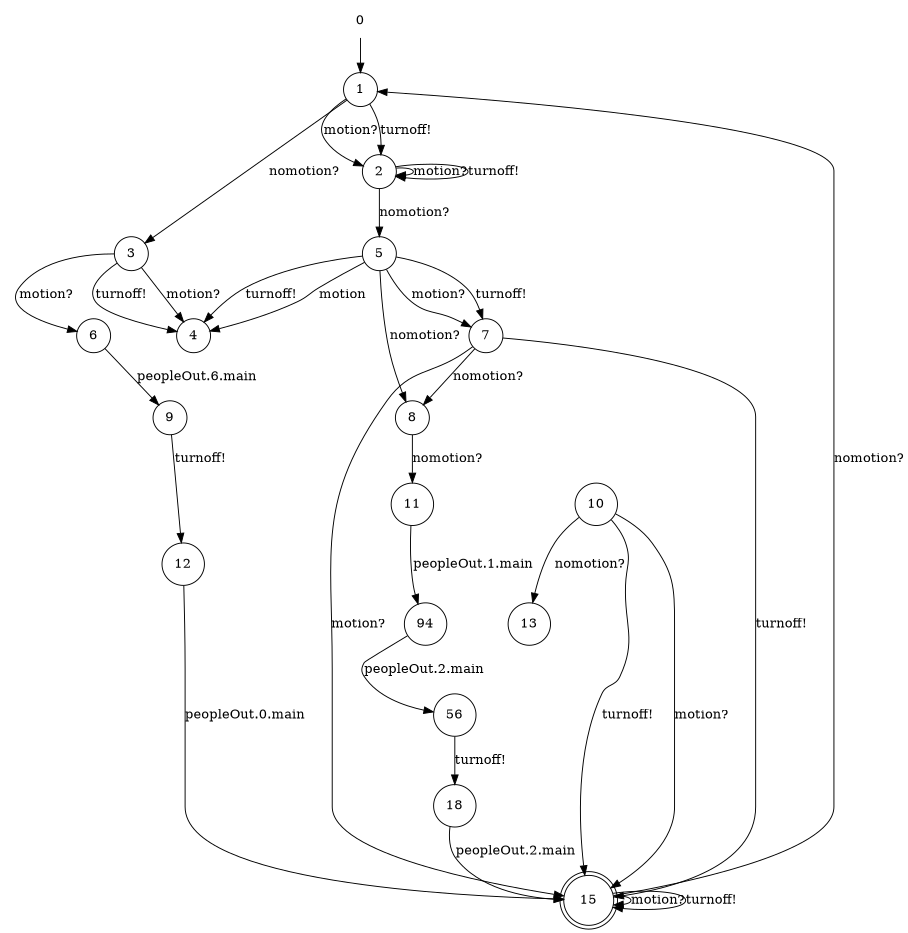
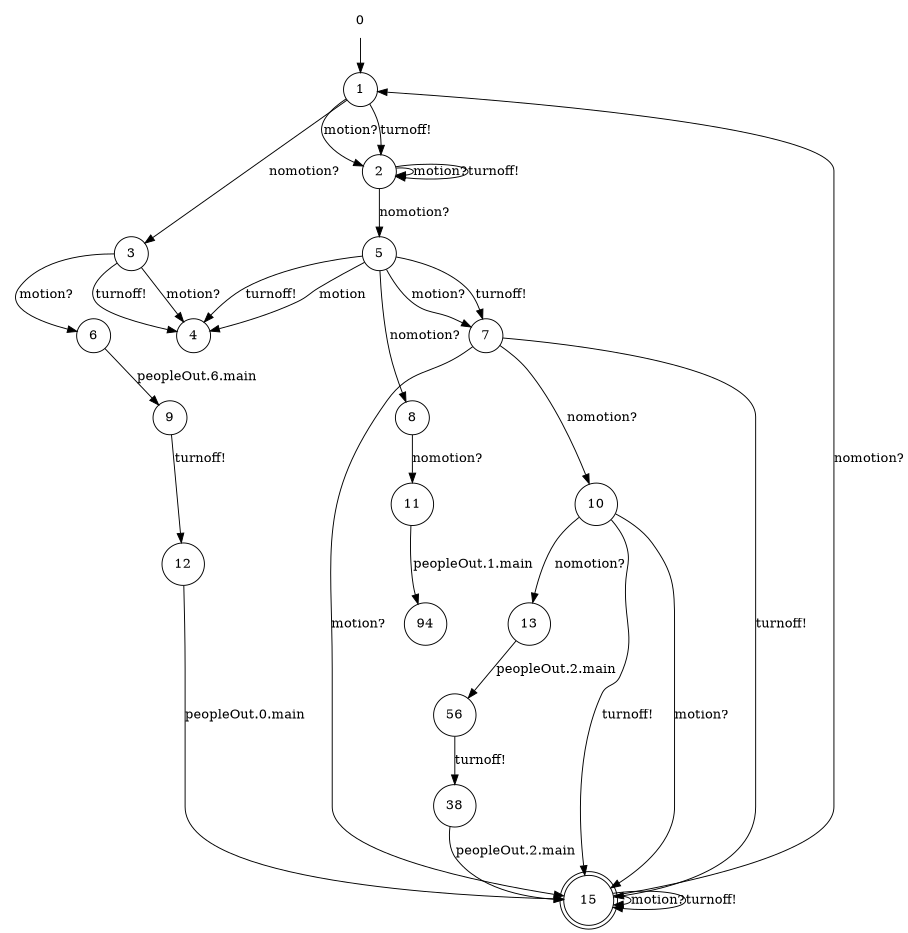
edge "7" -> "8": now "7" -> "10"
edge "94" -> "56": now "13" -> "56"
node "18": label "18" -> "38"
